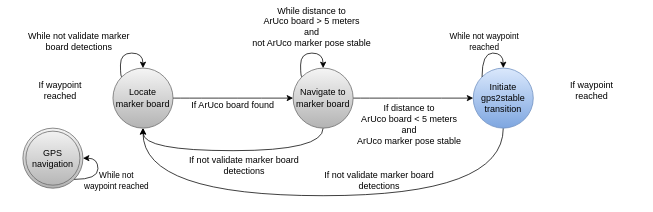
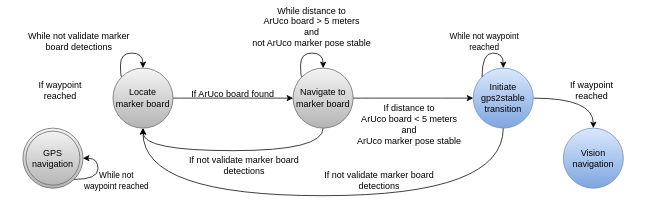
edge "Initiate gps2stable transition" -> "Vision navigation": added
node "If ArUco board found": moved (233, 105) -> (233, 94)
node "Vision navigation": added
